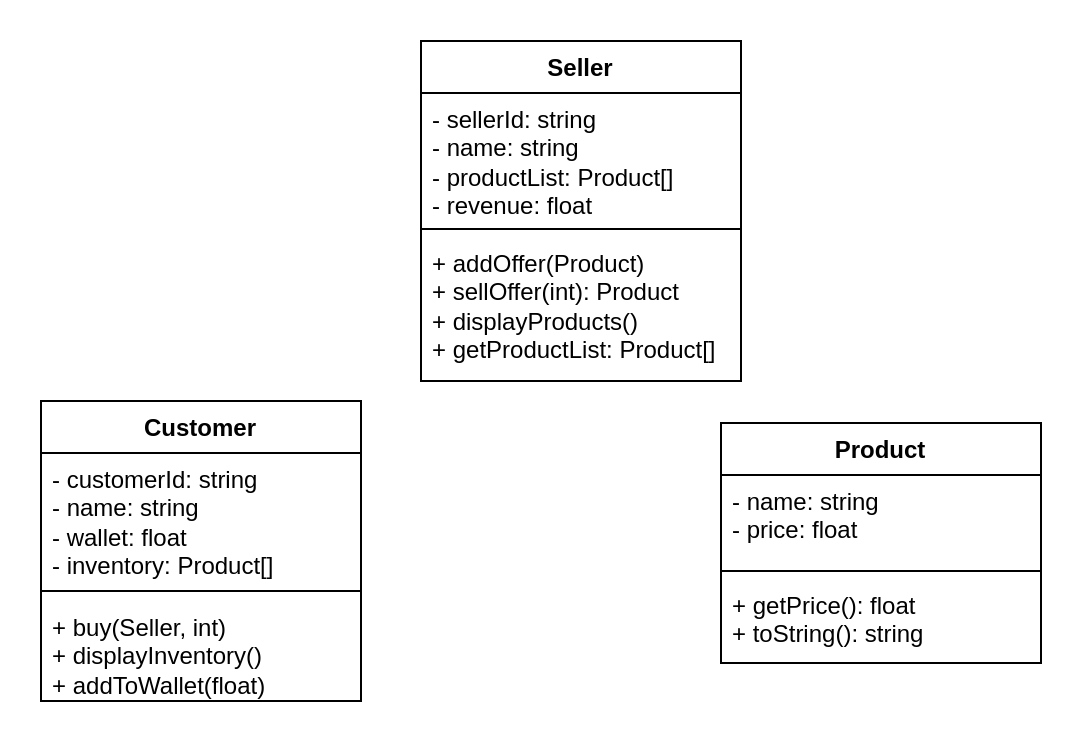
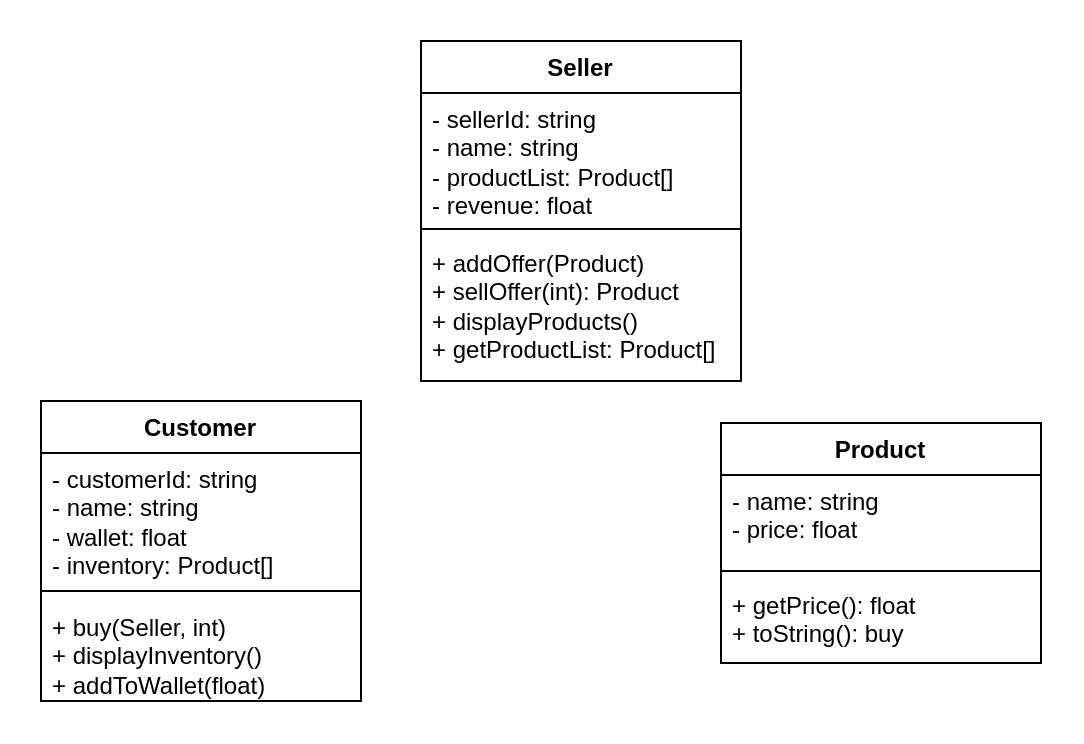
node "+ getPrice(): float + toString(): string": label "+ getPrice(): float + toString(): string" -> "+ getPrice(): float + toString(): buy"
